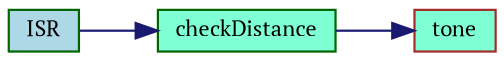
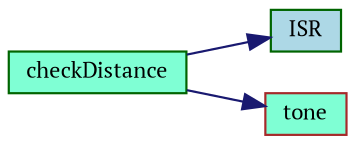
edge "ISR" -> "checkDistance": reversed
